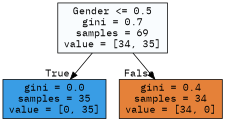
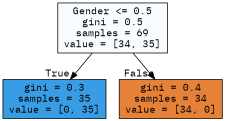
node "Gender <= 0.5 gini = 0.7 samples = 69 value = [34, 35]": label "Gender <= 0.5 gini = 0.7 samples = 69 value = [34, 35]" -> "Gender <= 0.5 gini = 0.5 samples = 69 value = [34, 35]"
node "gini = 0.0 samples = 35 value = [0, 35]": label "gini = 0.0 samples = 35 value = [0, 35]" -> "gini = 0.3 samples = 35 value = [0, 35]"
